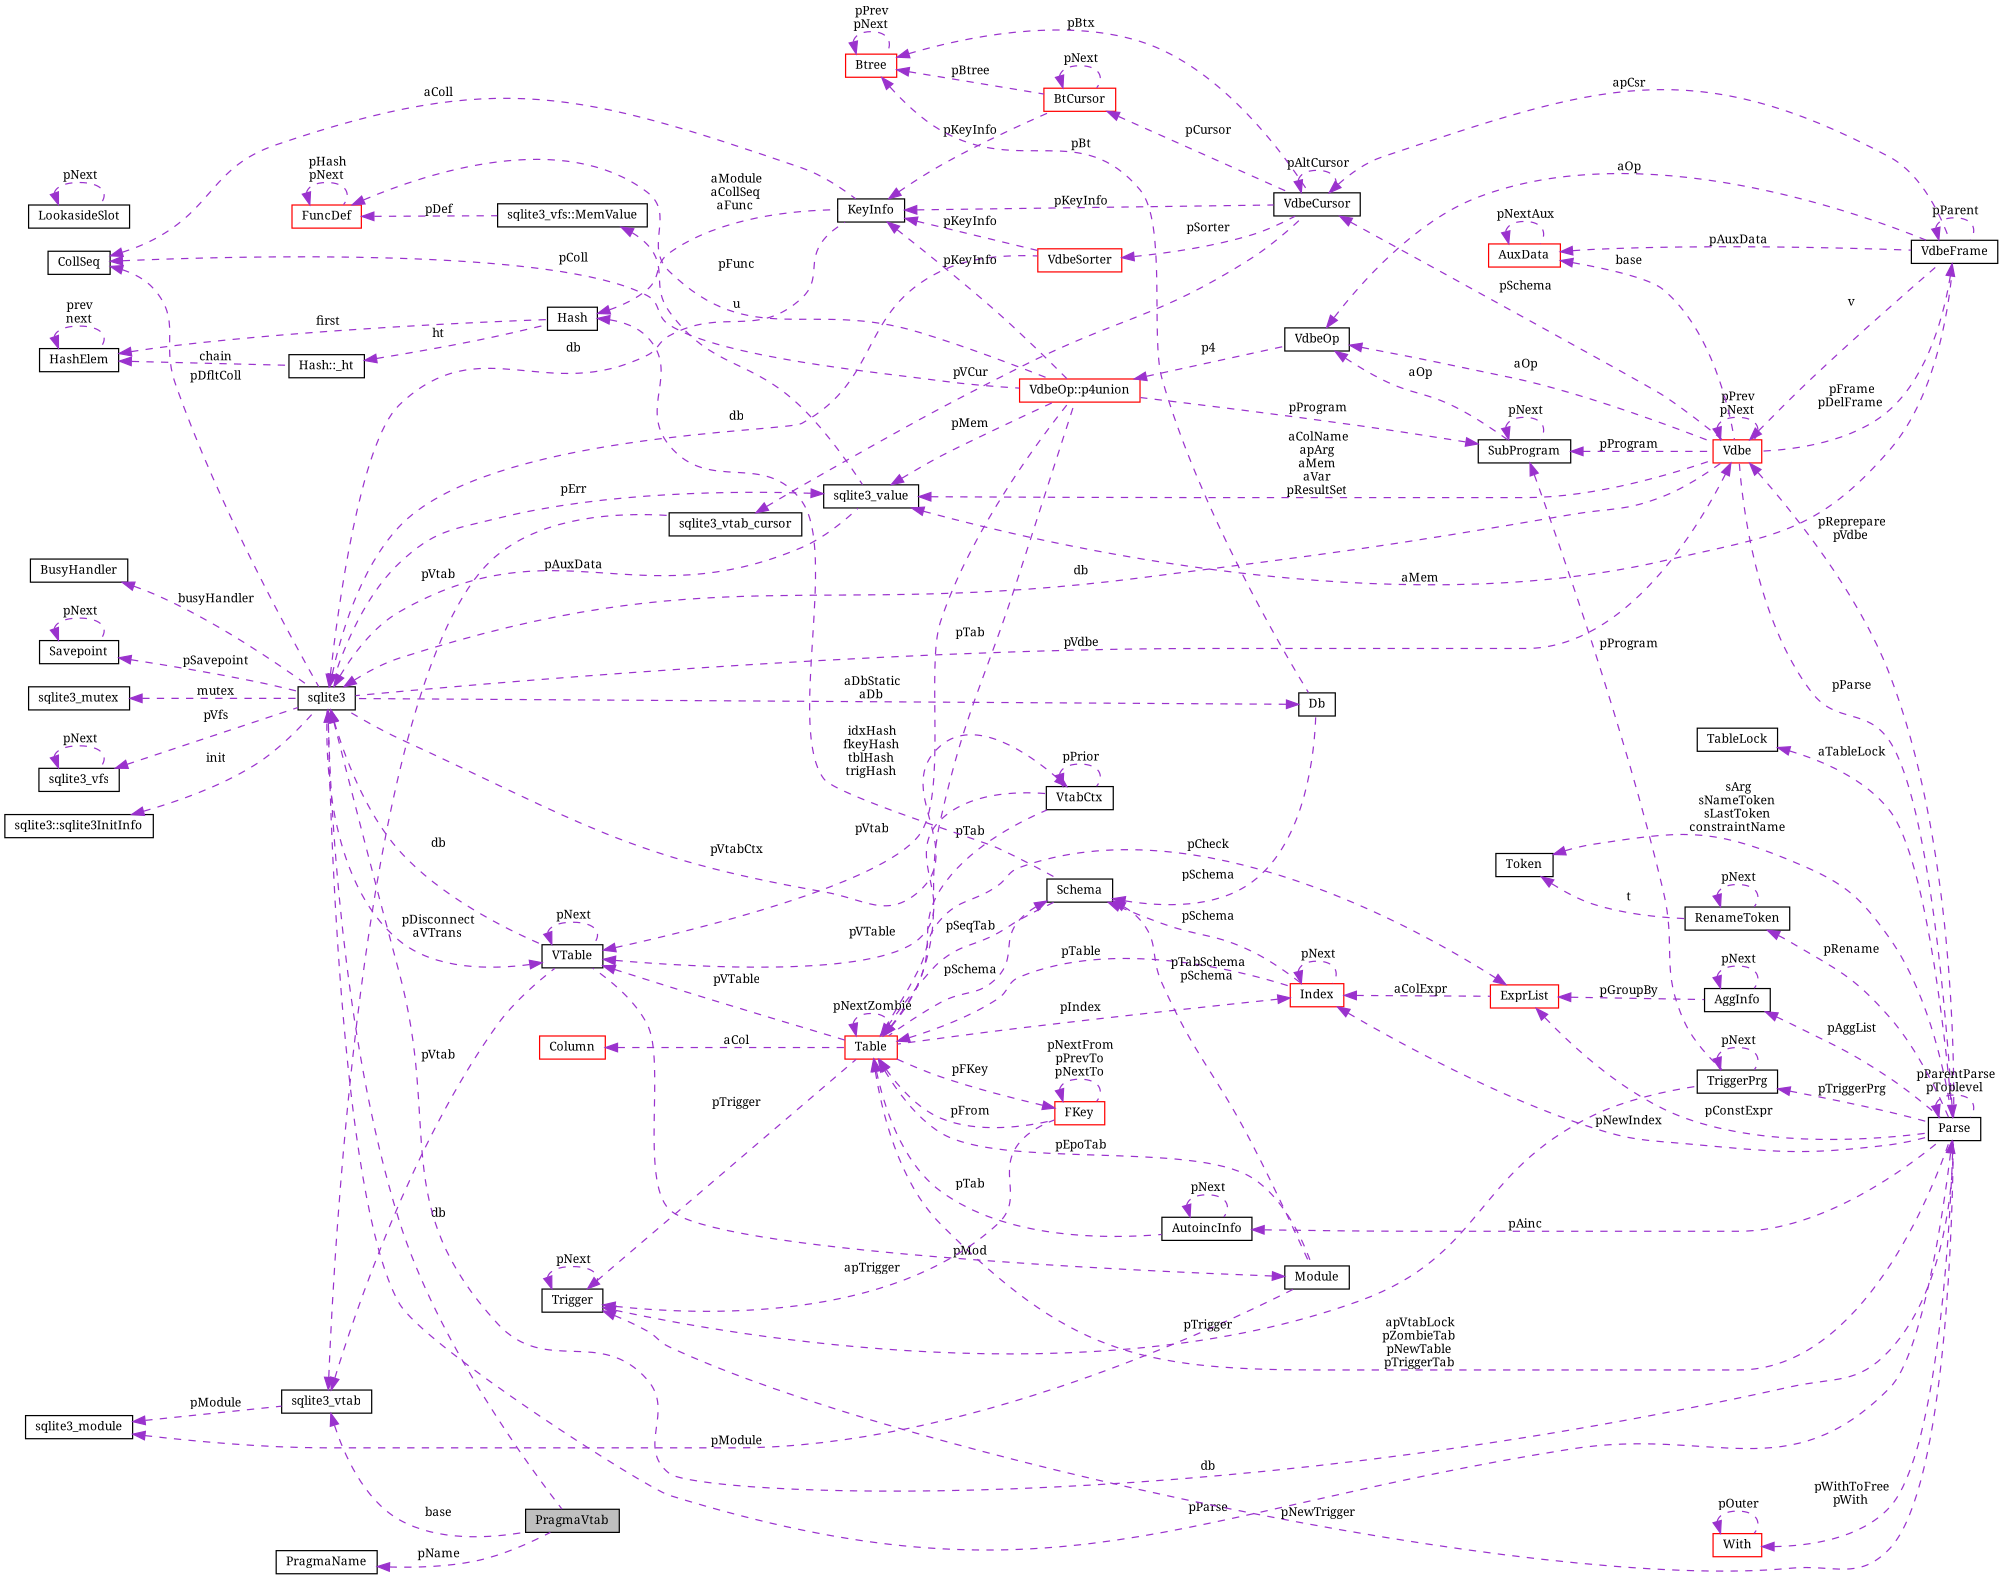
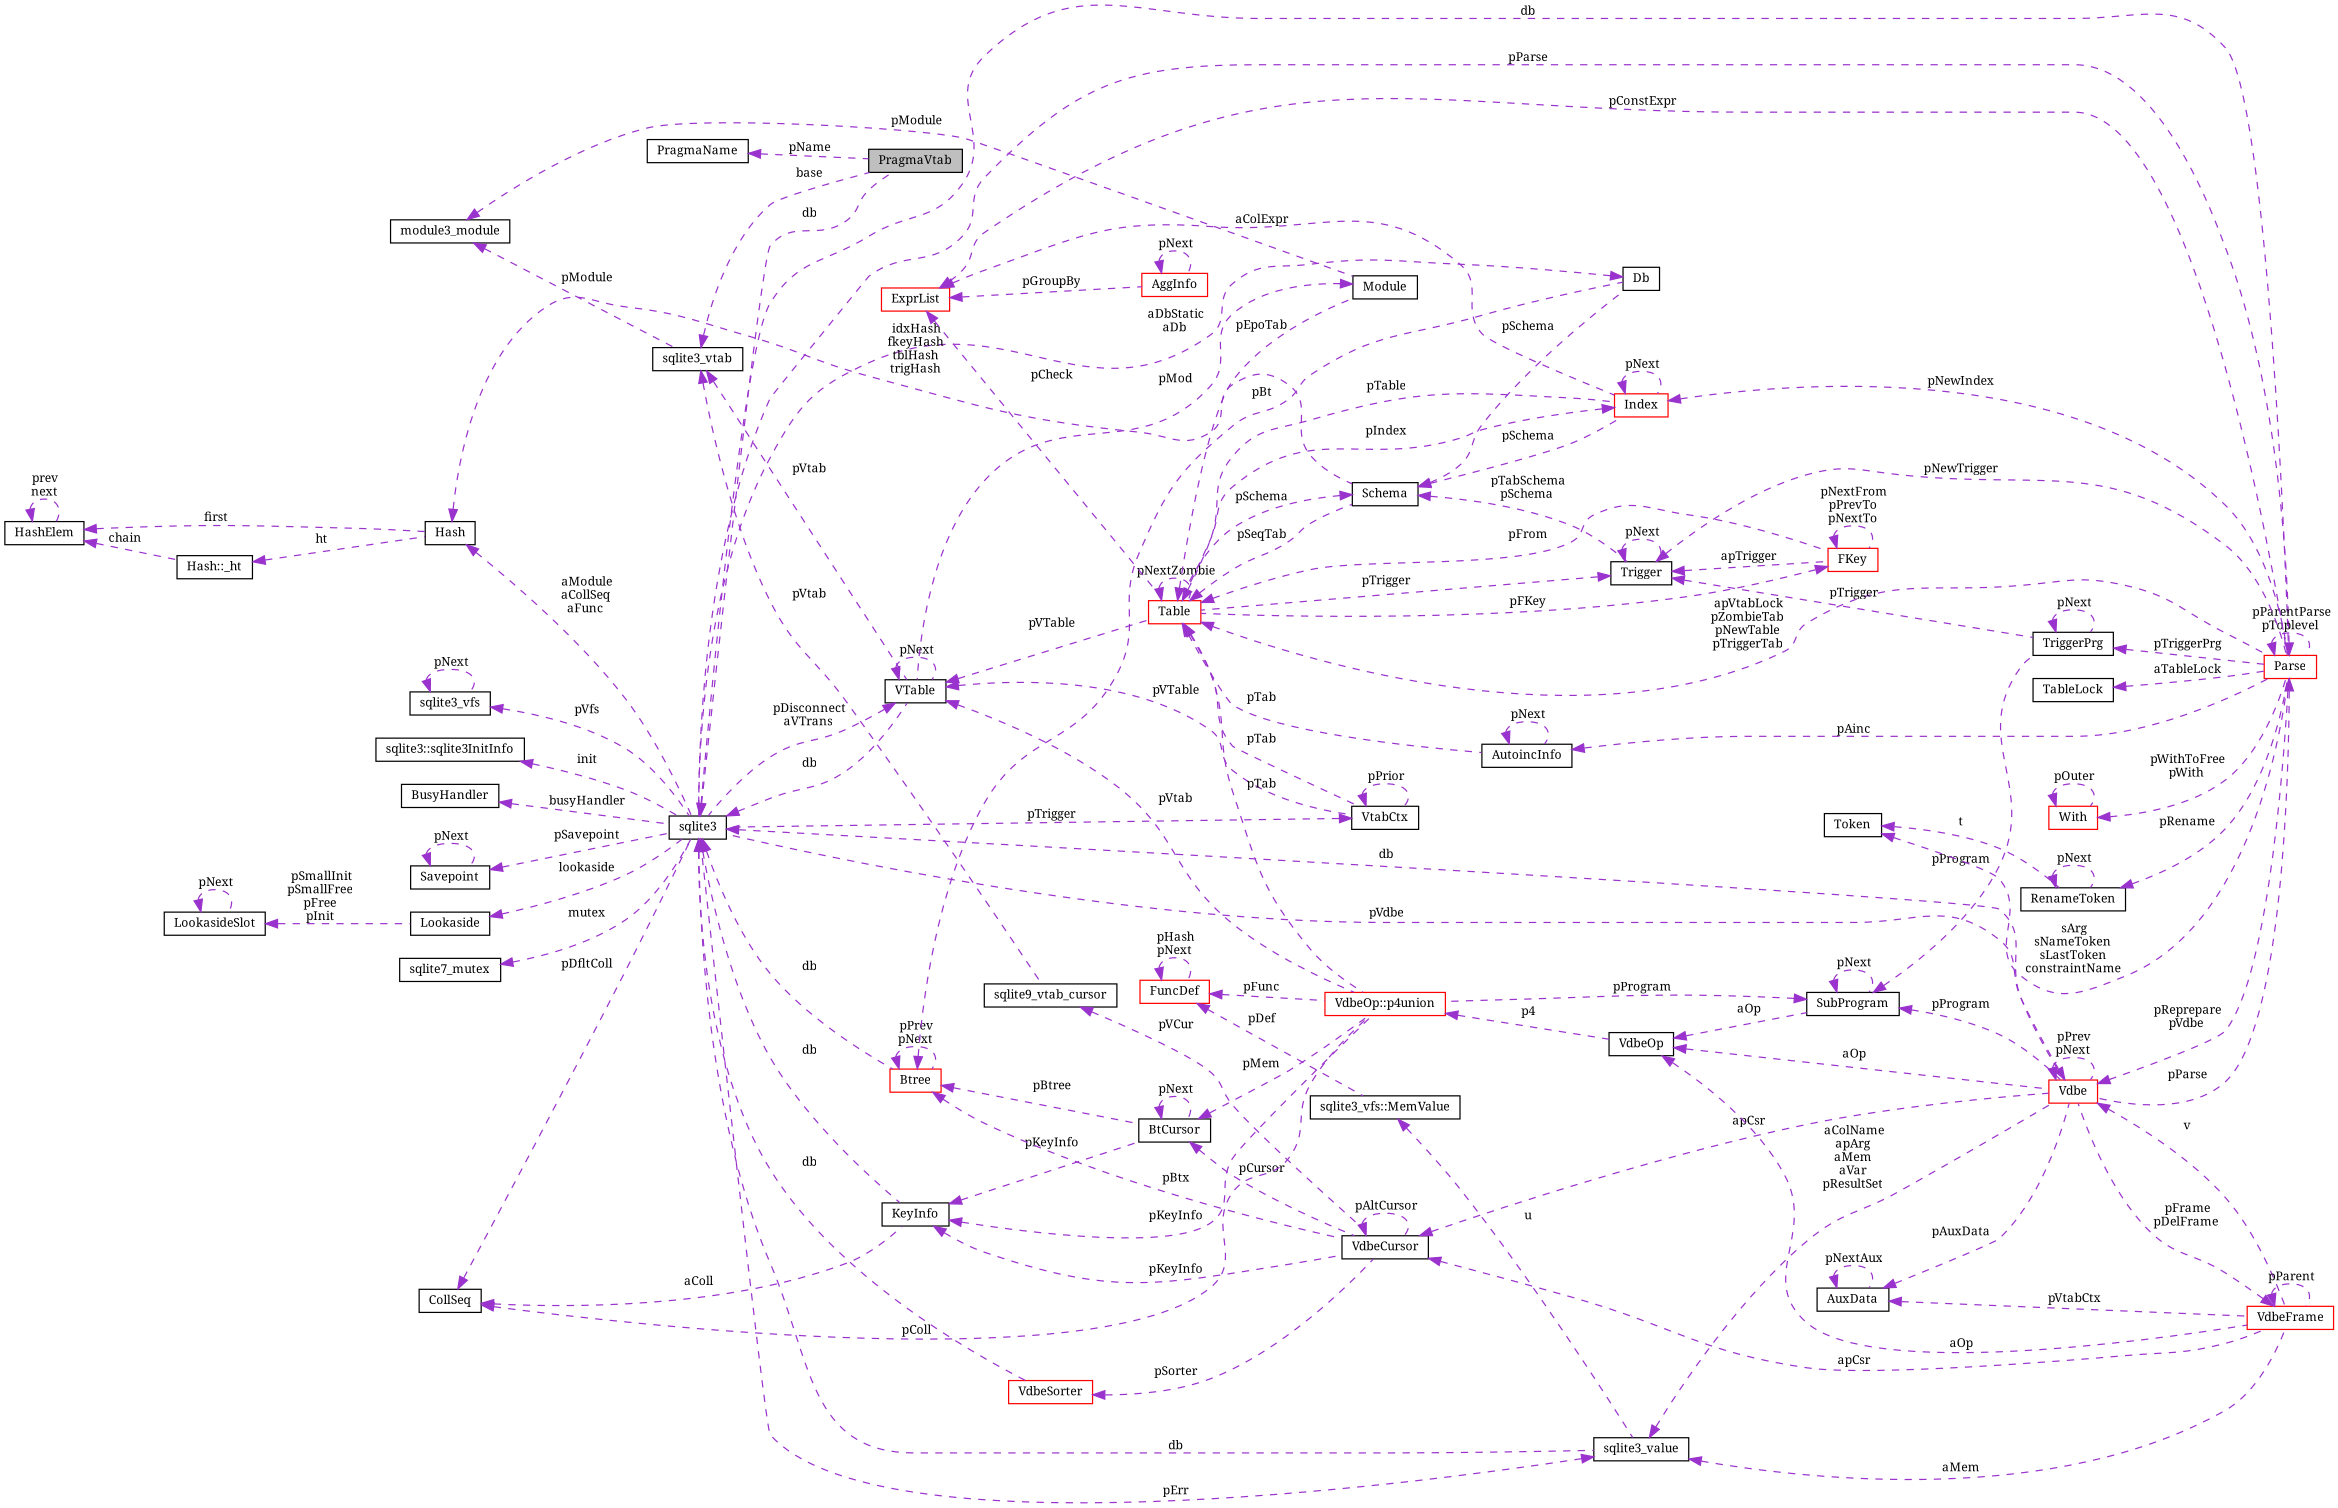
node "BtCursor": color red -> black
edge "KeyInfo" -> "Hash": now "sqlite3" -> "Hash"
edge "VdbeSorter" -> "KeyInfo": removed, label "pKeyInfo"
edge "VdbeFrame" -> "AuxData": label " pAuxData" -> " pVtabCtx"
node "VdbeFrame": color black -> red
node "AuxData": color red -> black
edge "Vdbe" -> "AuxData": label " base" -> " pAuxData"
edge "Vdbe" -> "VdbeCursor": label " pSchema" -> " apCsr"
edge "VdbeOp::p4union" -> "sqlite3_value": now "VdbeOp::p4union" -> "BtCursor"
node "sqlite3_vtab_cursor": label "sqlite3_vtab_cursor" -> "sqlite9_vtab_cursor"
edge "sqlite3_value" -> "sqlite3": label " pAuxData" -> " db"
node "sqlite3_mutex": label "sqlite3_mutex" -> "sqlite7_mutex"
edge "sqlite3" -> "VtabCtx": label " pVtabCtx" -> " pTrigger"
node "Lookaside": added
edge "Btree" -> "sqlite3": added, label "db"
edge "ExprList" -> "Index": reversed
node "AggInfo": color black -> red
node "Column": removed
edge "Parse" -> "AggInfo": removed, label "pAggList"
edge "Module" -> "Schema": now "Trigger" -> "Schema"
node "Parse": color black -> red
node "sqlite3_module": label "sqlite3_module" -> "module3_module"
